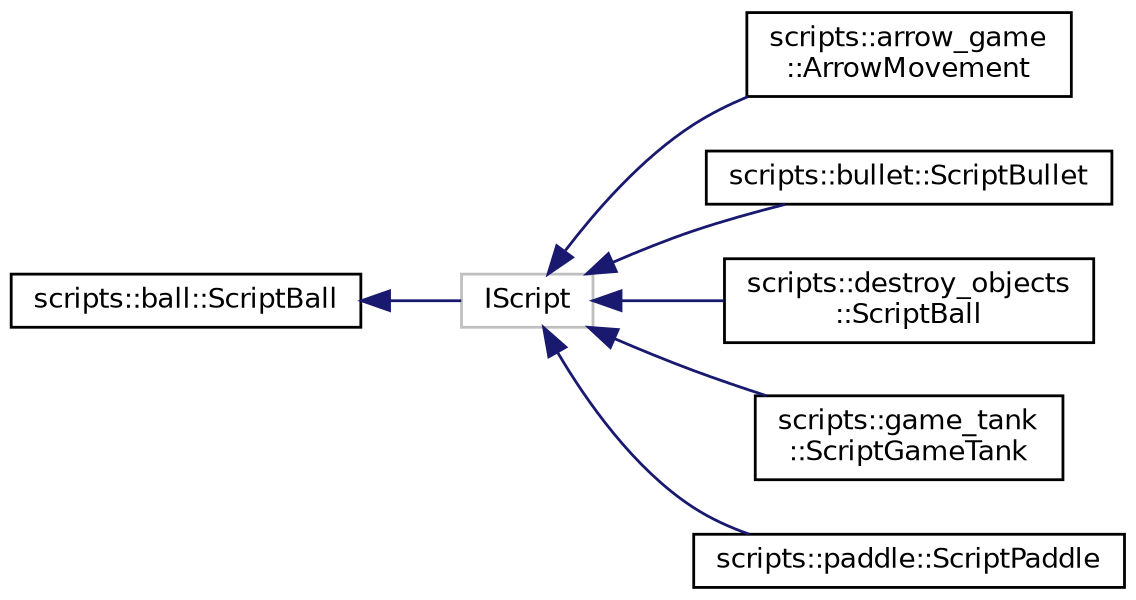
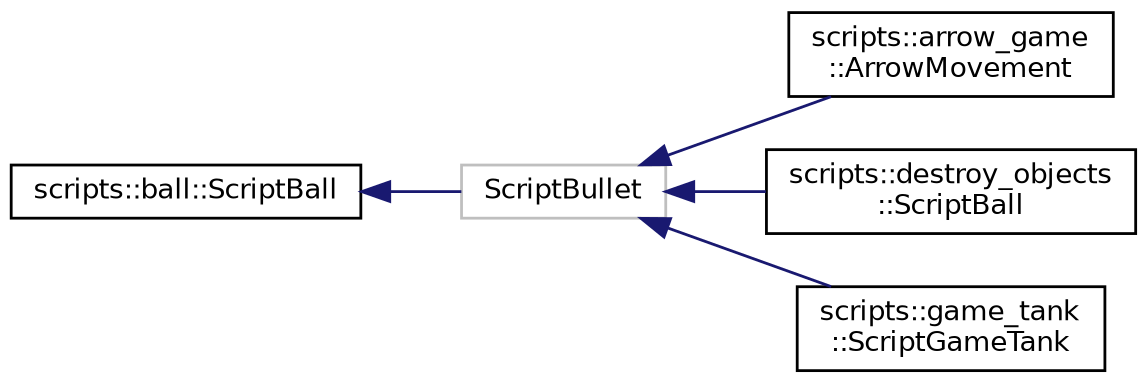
node "scripts::bullet::ScriptBullet": removed
node "IScript": label "IScript" -> "ScriptBullet"
node "scripts::paddle::ScriptPaddle": removed
